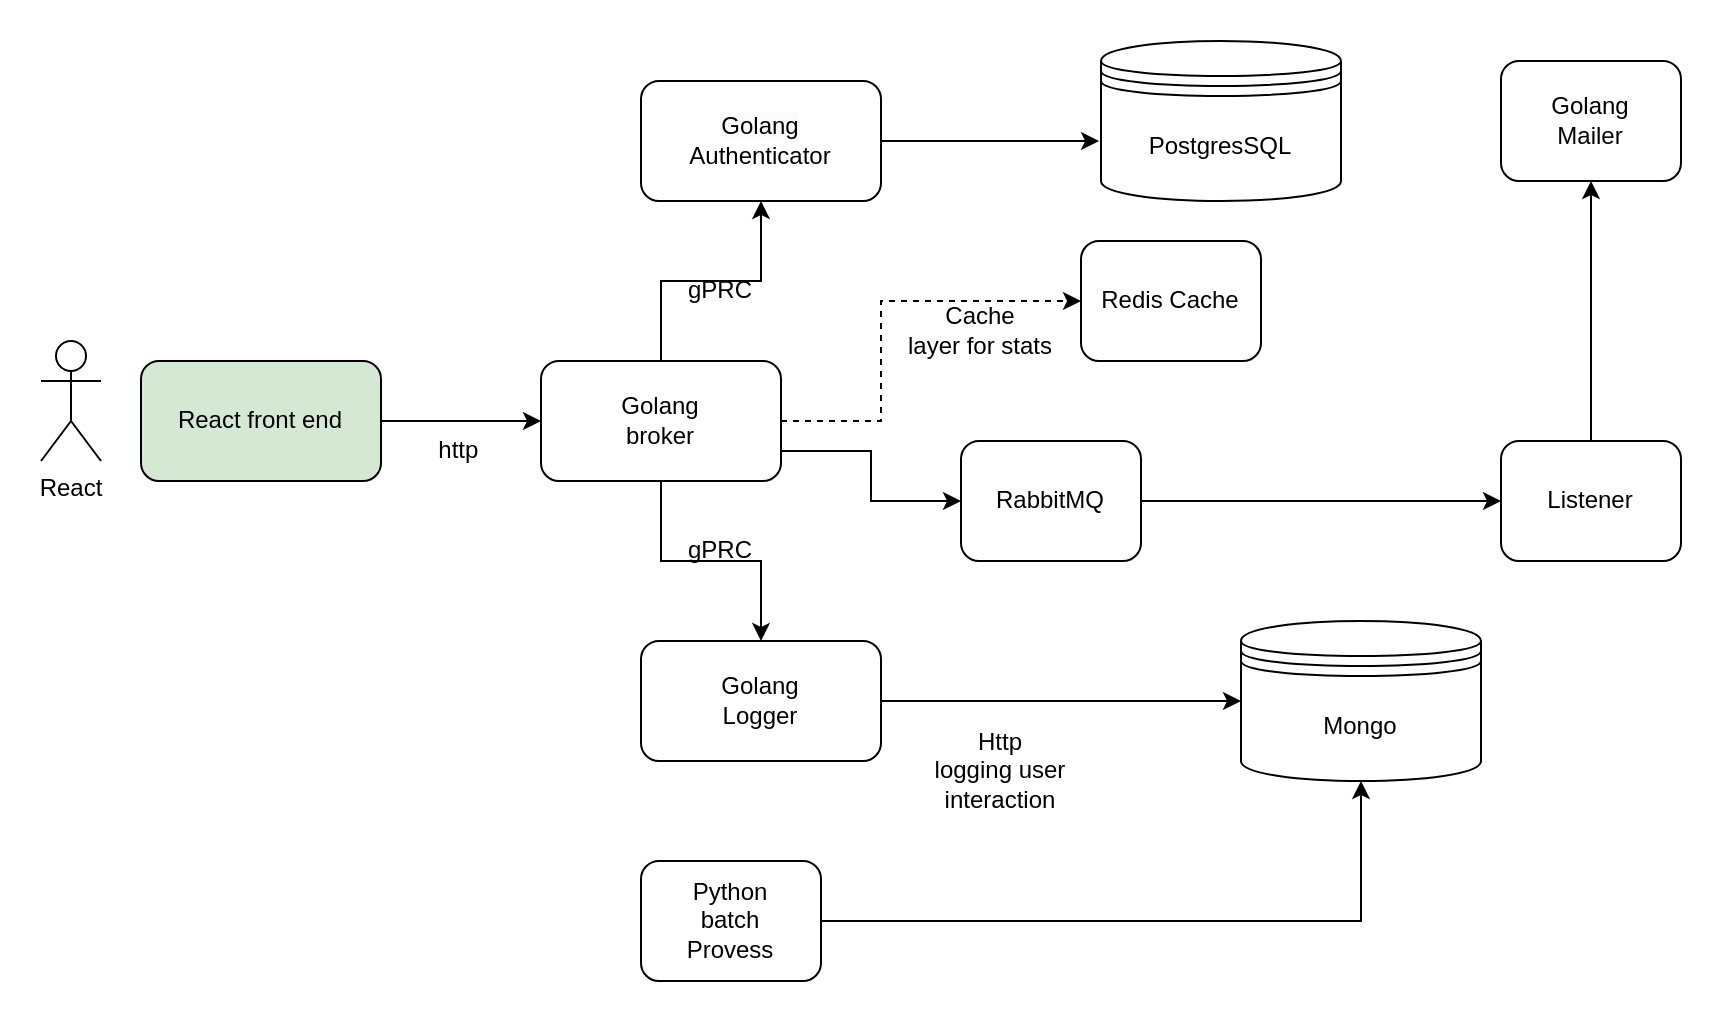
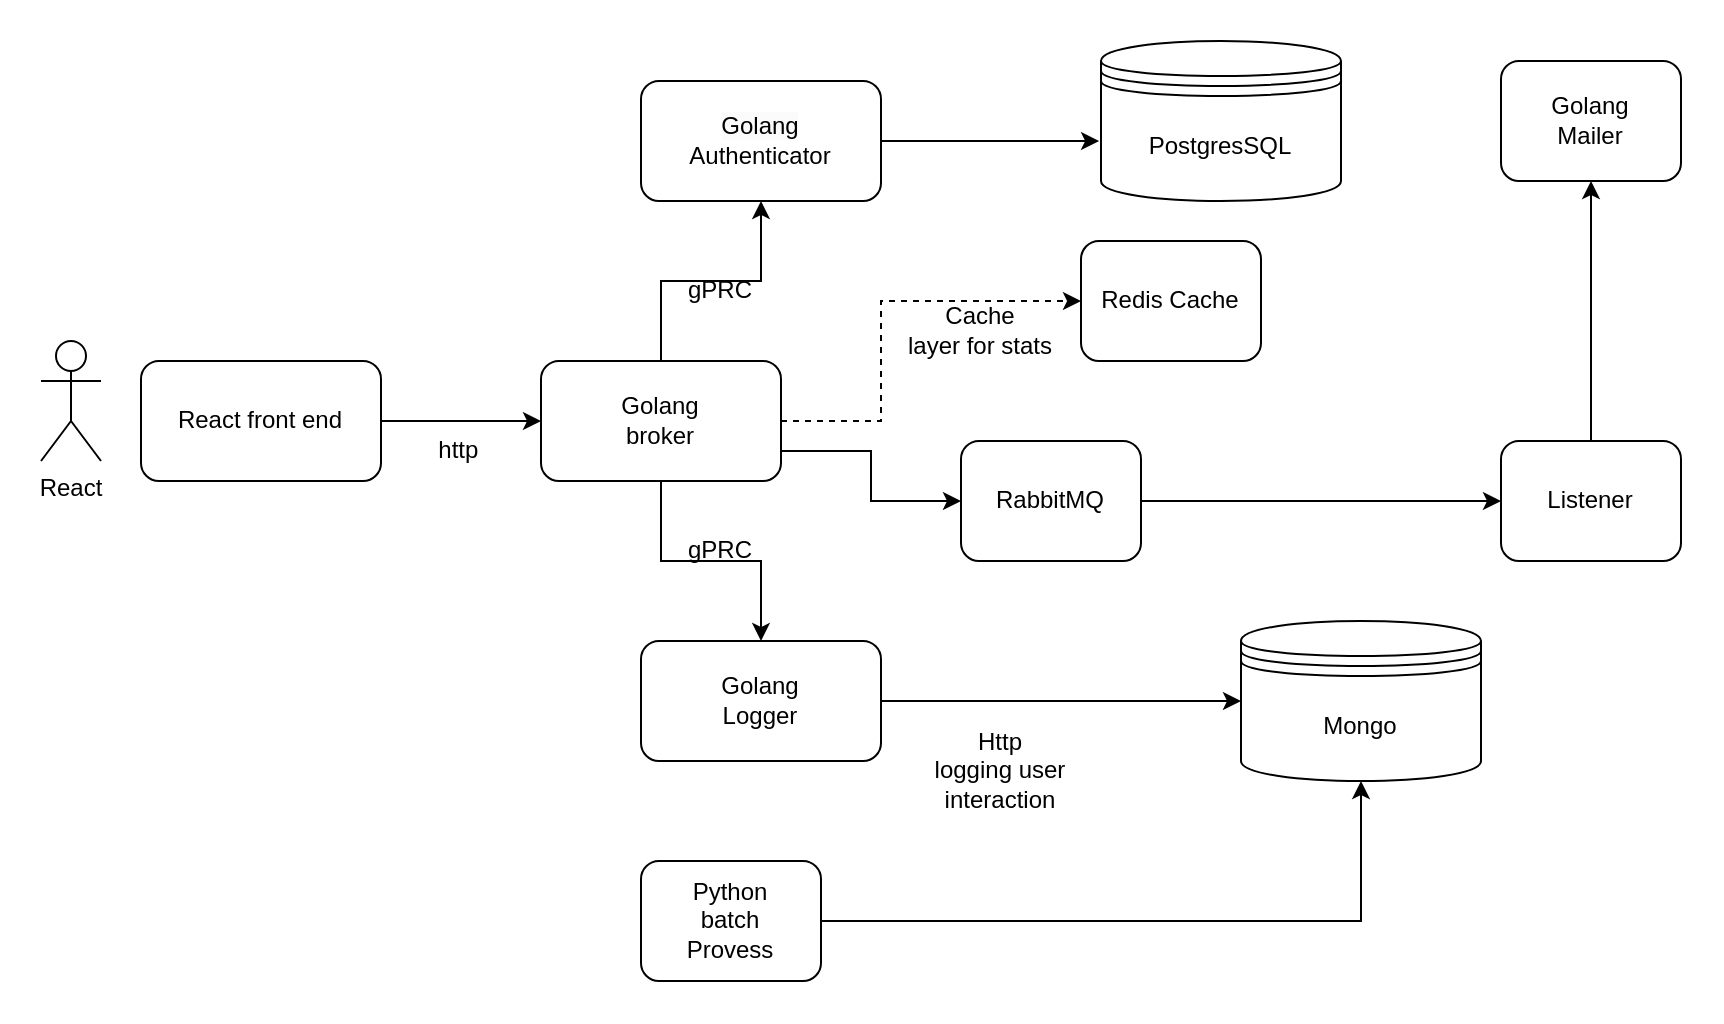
node "React front end": fillcolor #d5e8d4 -> #ffffff
